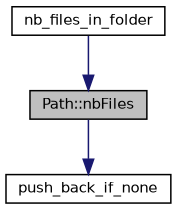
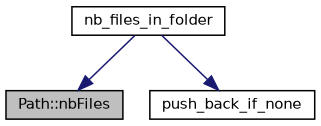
edge "Path::nbFiles" -> "push_back_if_none": now "nb_files_in_folder" -> "push_back_if_none"
